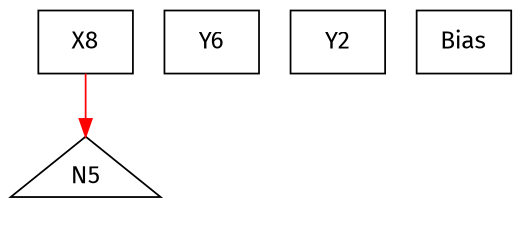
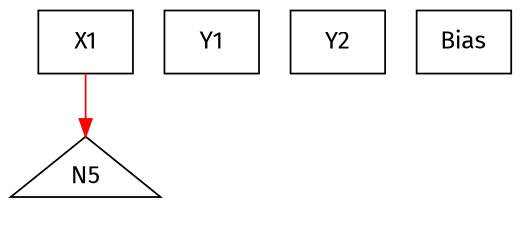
node "X8": label "X8" -> "X1"
node "Y6": label "Y6" -> "Y1"
